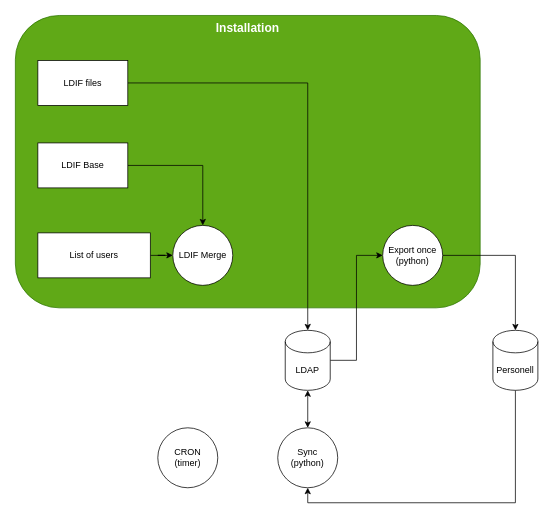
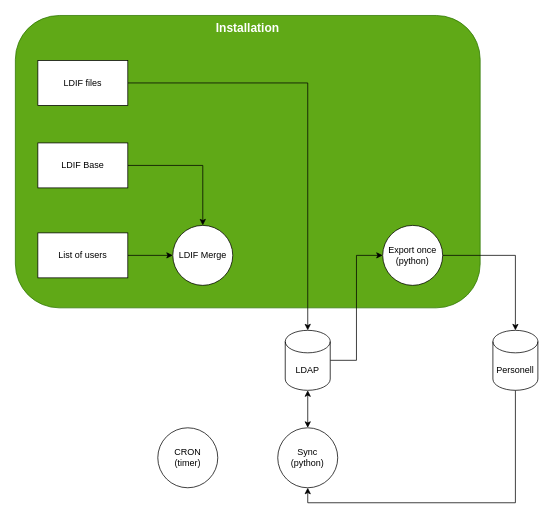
node "List of users": size 113x45 -> 90x45
